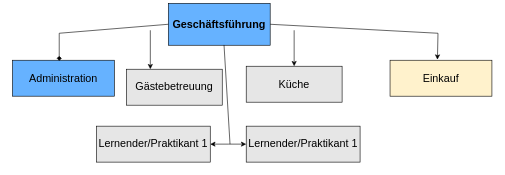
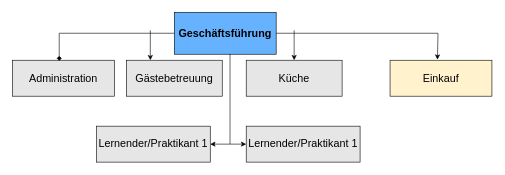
node "Geschäftsführung": moved (219, 24) -> (225, 33)
node "Administration": fillcolor #66b2ff -> #e6e6e6
node "Küche": moved (294, 84) -> (294, 78)
node "Gästebetreuung": moved (174, 87) -> (174, 78)
